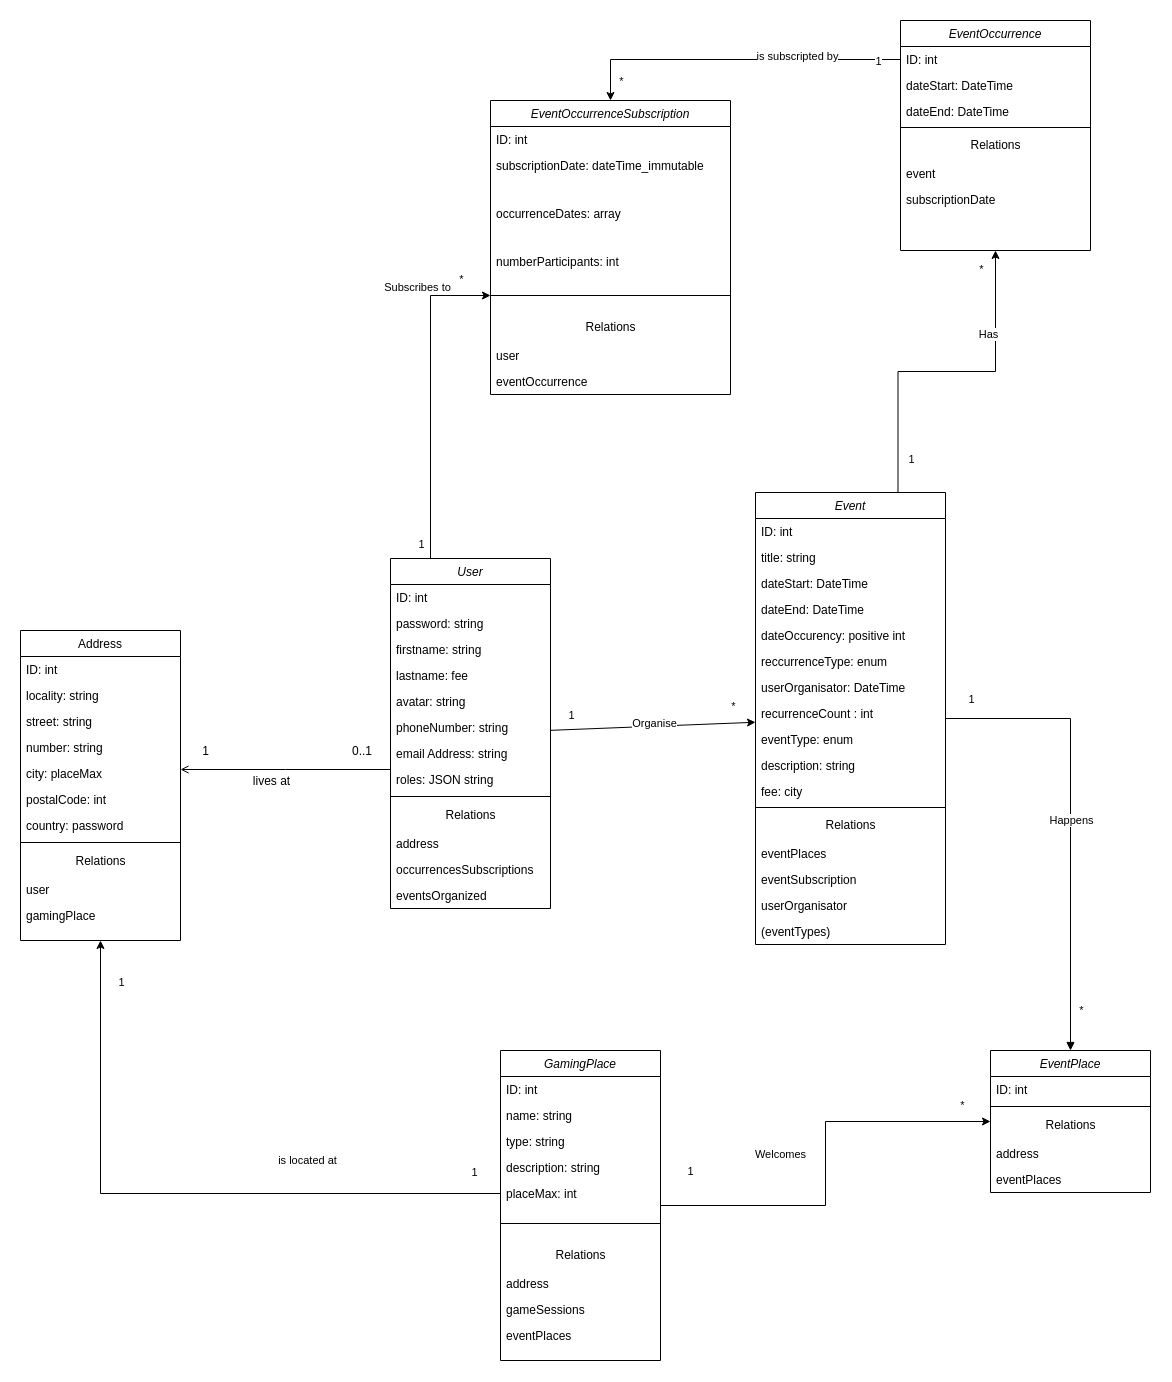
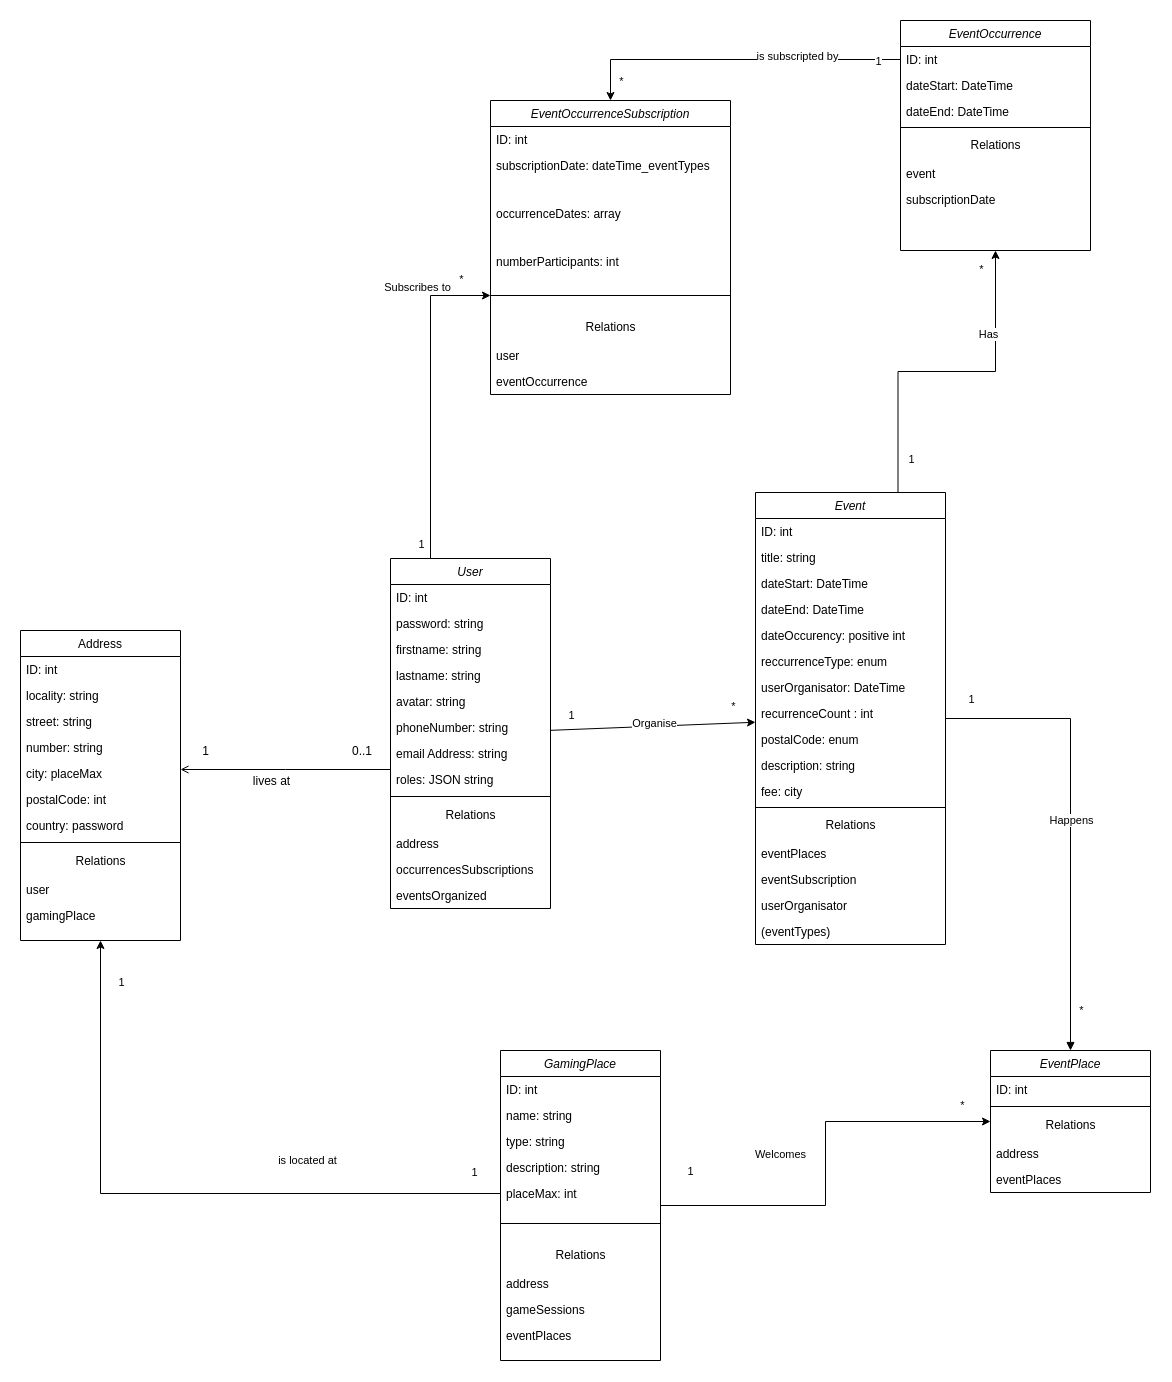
node "subscriptionDate: dateTime_immutable": label "subscriptionDate: dateTime_immutable" -> "subscriptionDate: dateTime_eventTypes"
node "lastname: fee": label "lastname: fee" -> "lastname: string"
node "eventType: enum": label "eventType: enum" -> "postalCode: enum"
